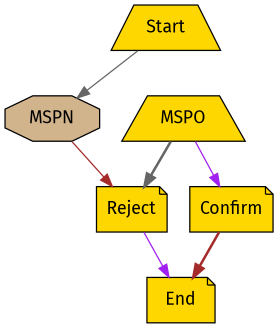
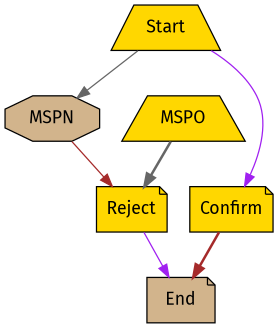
edge "MSPO" -> "Confirm": now "Start" -> "Confirm"
node "End": fillcolor gold -> tan
